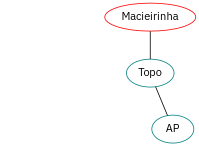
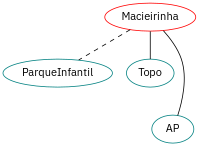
node "ParqueInfantil": added
edge "Topo" -- "AP": now "Macieirinha" -- "AP"
